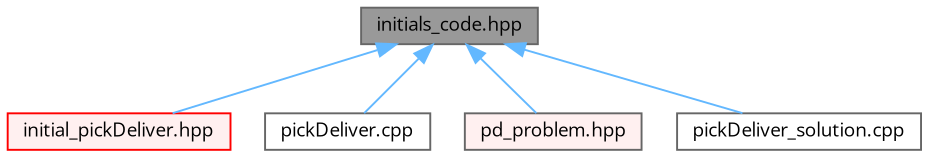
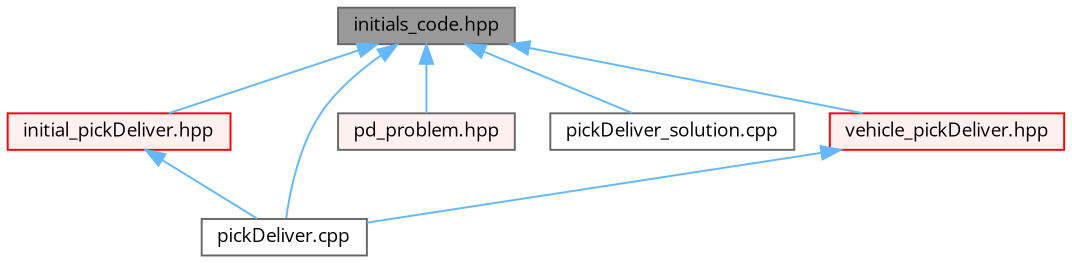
node "vehicle_pickDeliver.hpp": added
edge "pickDeliver.cpp" -> "initial_pickDeliver.hpp": added
